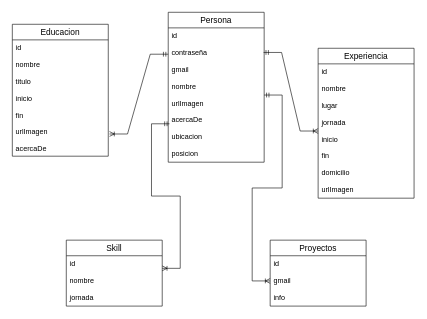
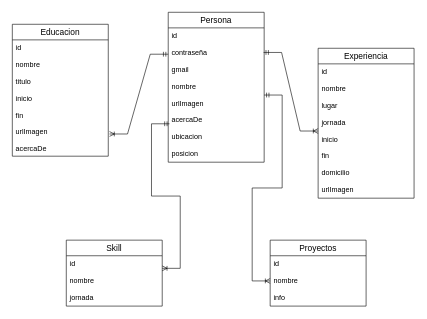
node "id gmail info": label "id gmail info" -> "id nombre info"
